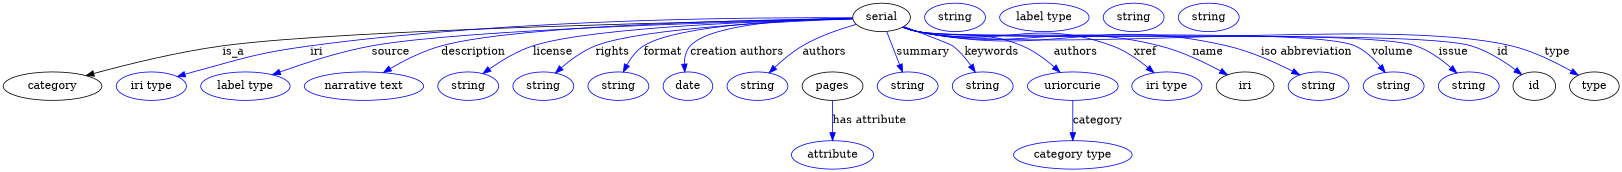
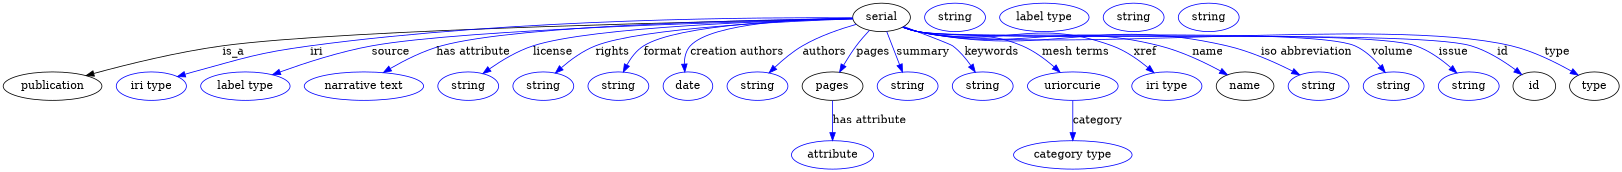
edge "serial" -> "pages": added, label "pages"
edge "serial" -> "narrative text": label "description" -> "has attribute"
edge "serial" -> "uriorcurie": label "authors" -> "mesh terms"
node "category": label "category" -> "publication"
node "iri": label "iri" -> "name"
